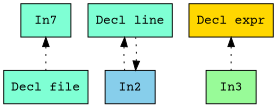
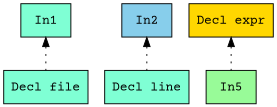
node "In7": label "In7" -> "In1"
edge "In2" -> "Decl line": removed
node "In3": label "In3" -> "In5"
